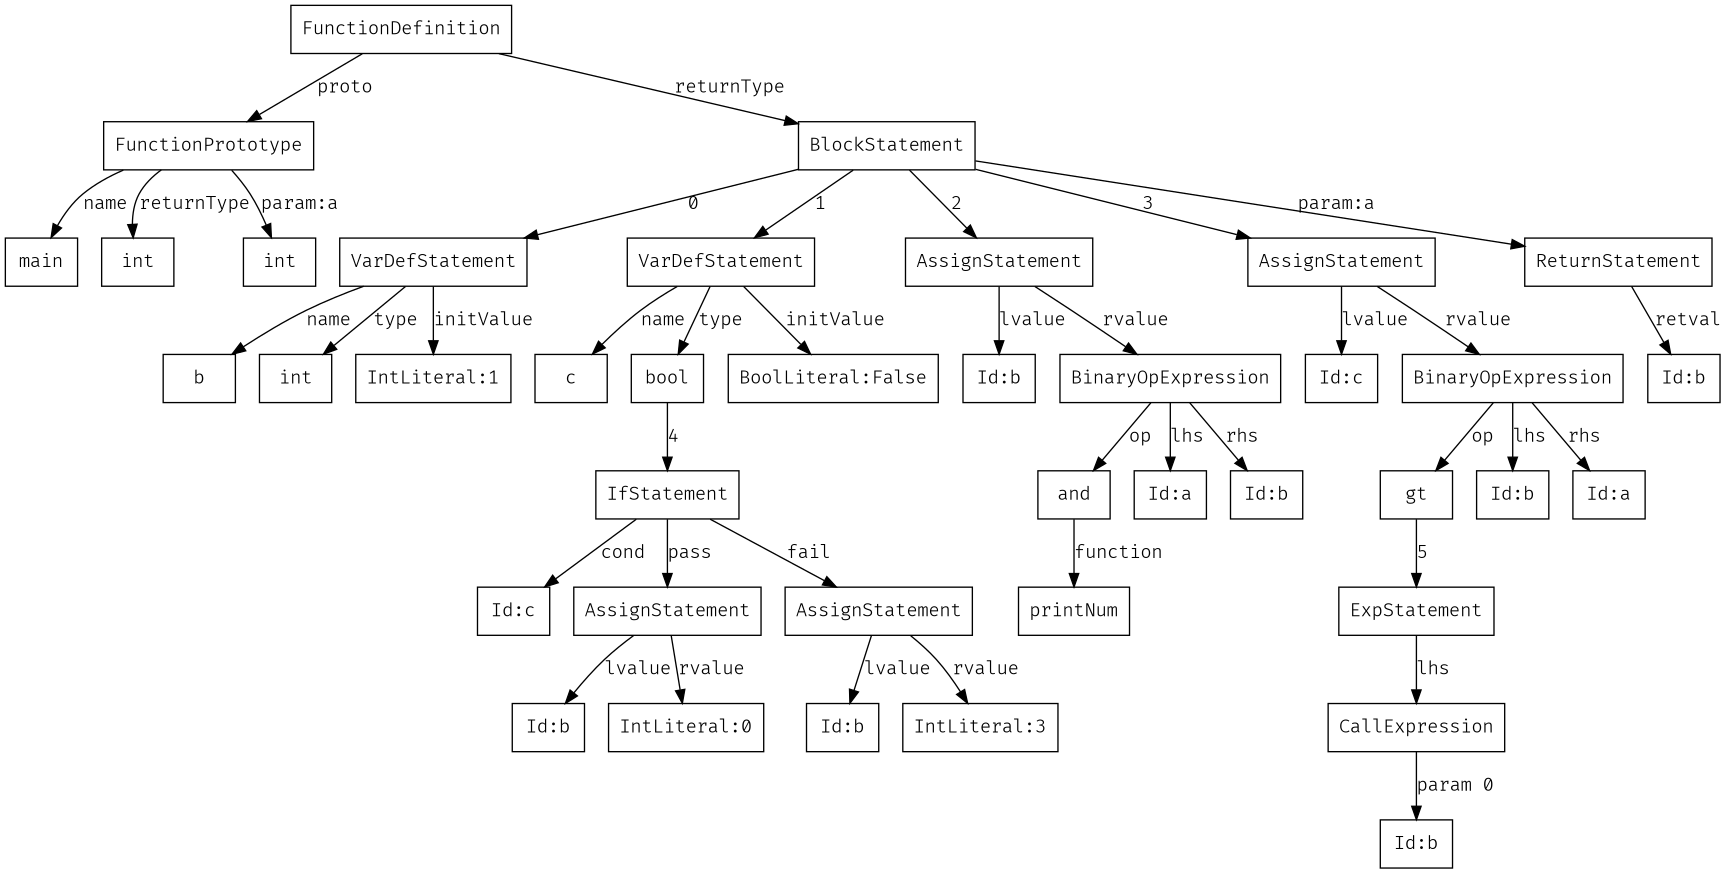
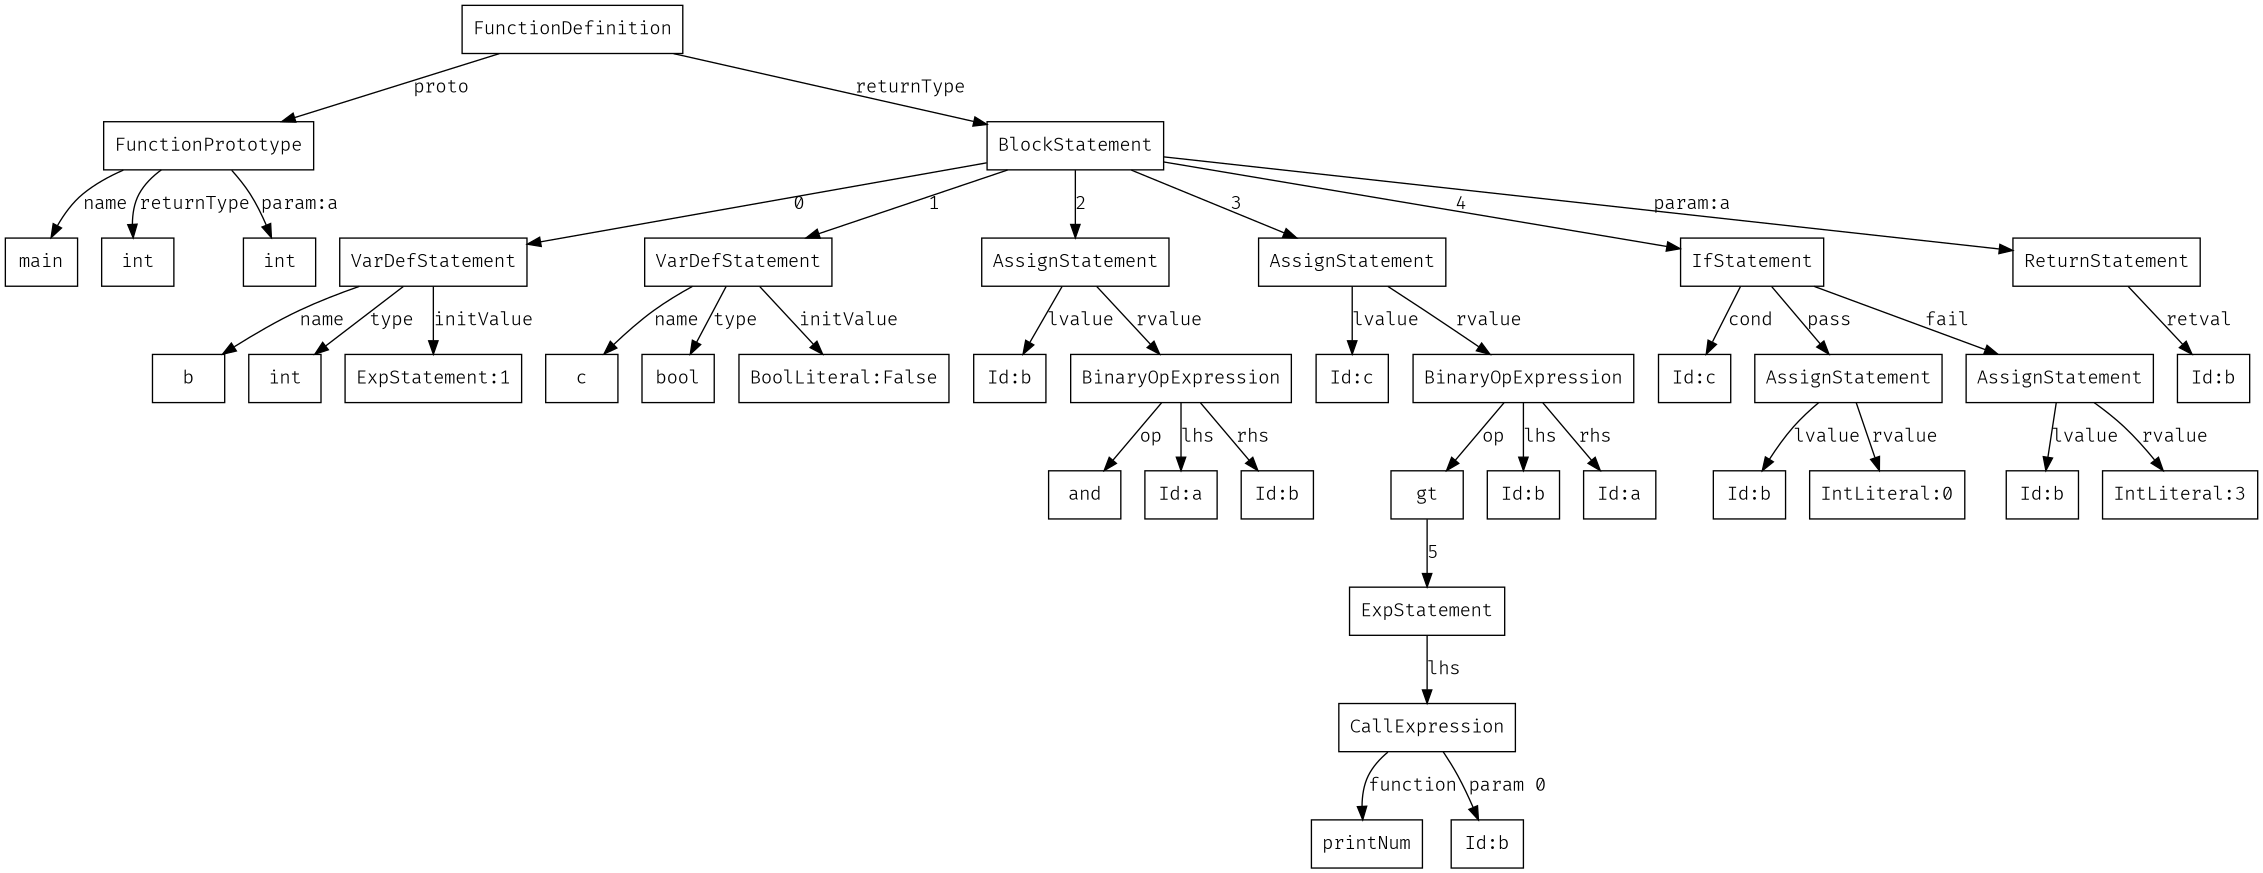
node "IntLiteral:1": label "IntLiteral:1" -> "ExpStatement:1"
edge "bool" -> "IfStatement": now "BlockStatement" -> "IfStatement"
edge "and" -> "printNum": now "CallExpression" -> "printNum"
